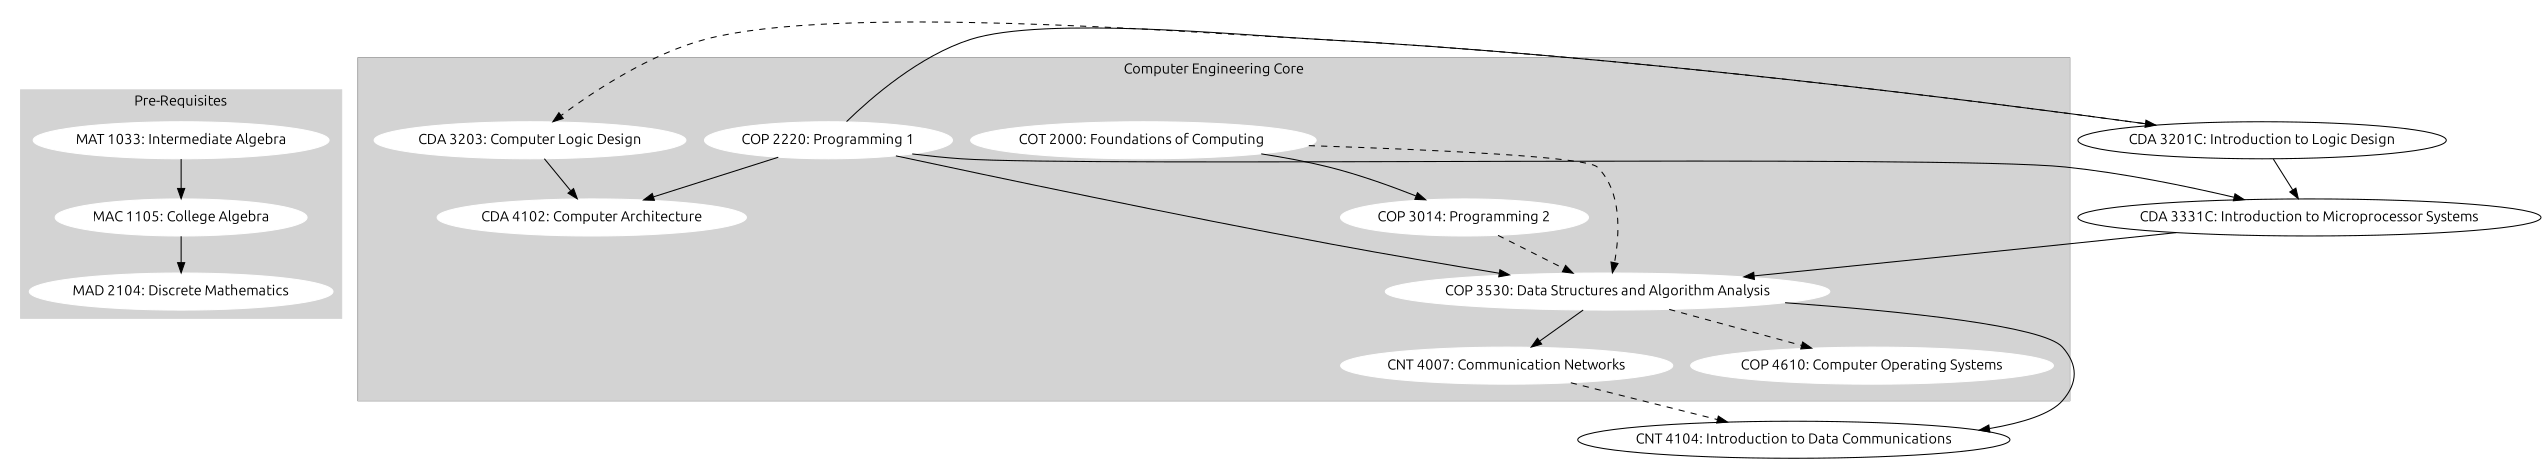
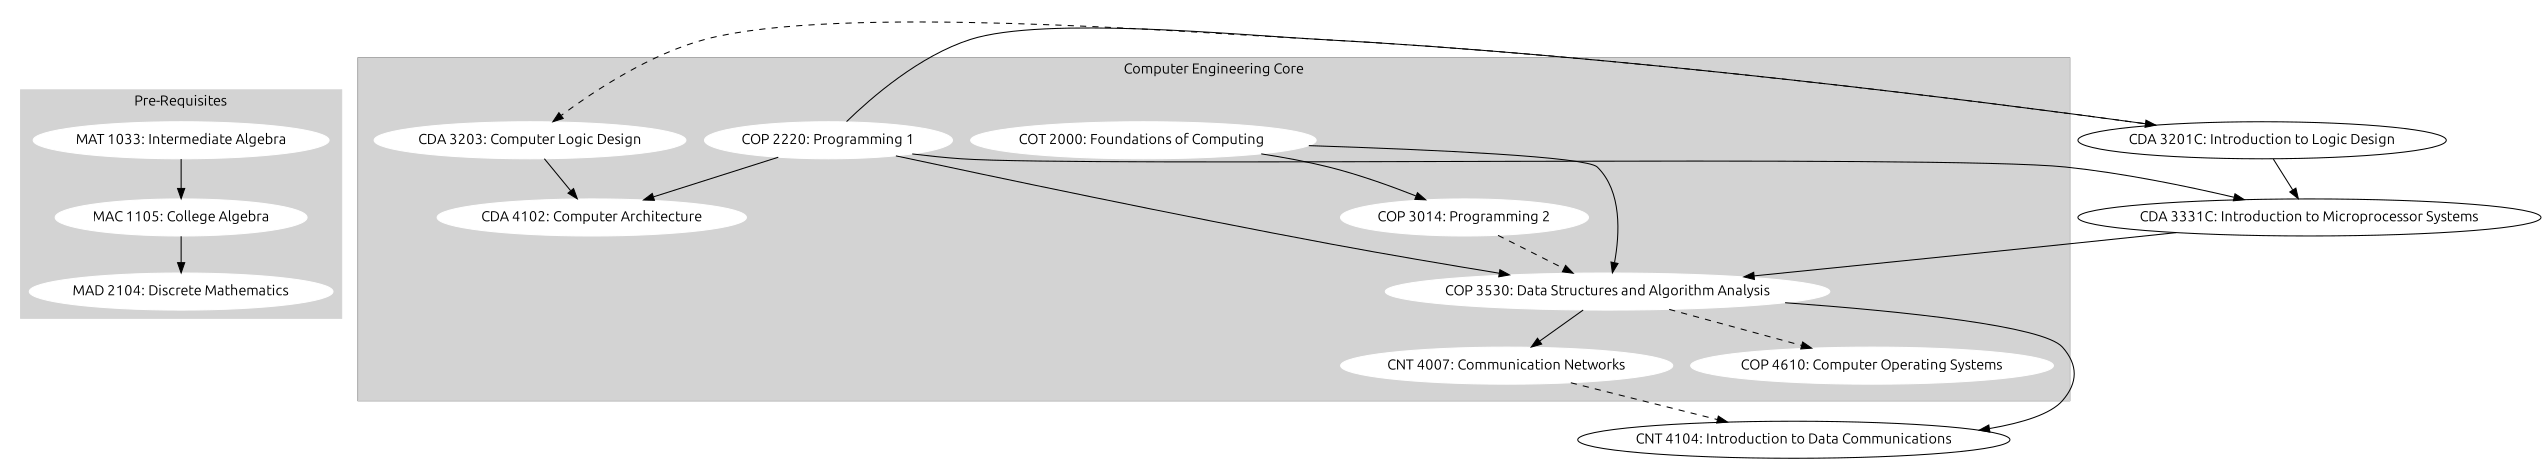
edge "COT 2000: Foundations of Computing" -> "COP 3530: Data Structures and Algorithm Analysis": style dashed -> solid
